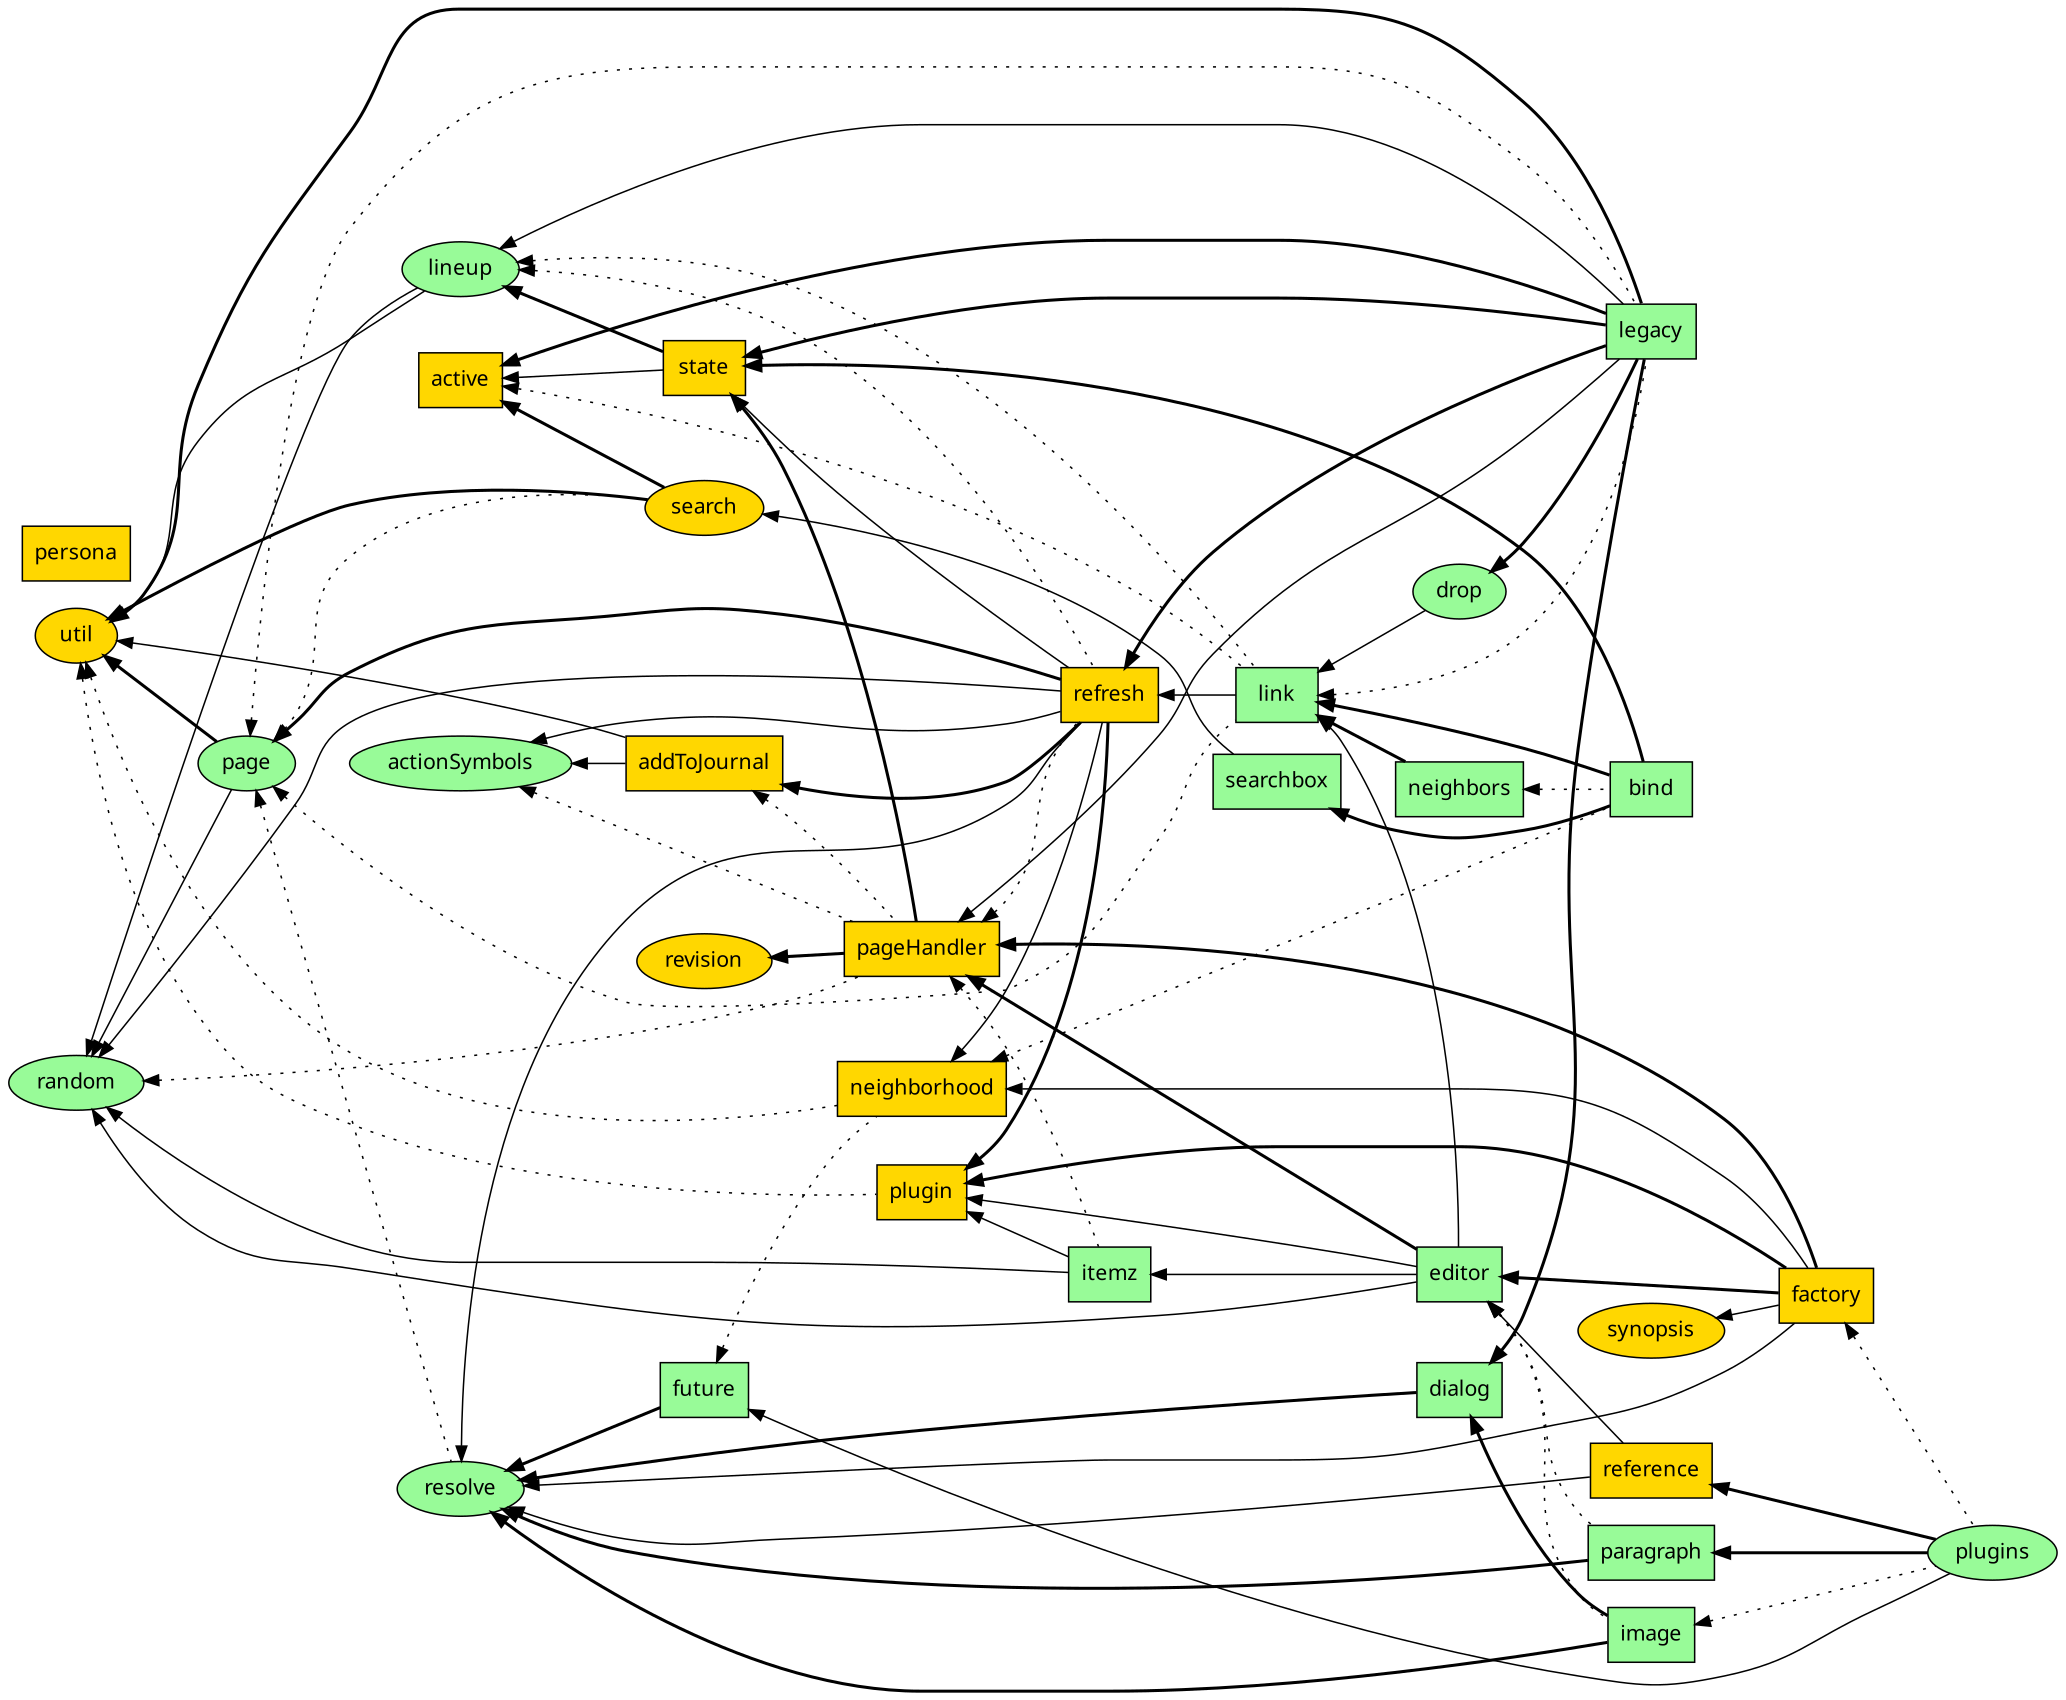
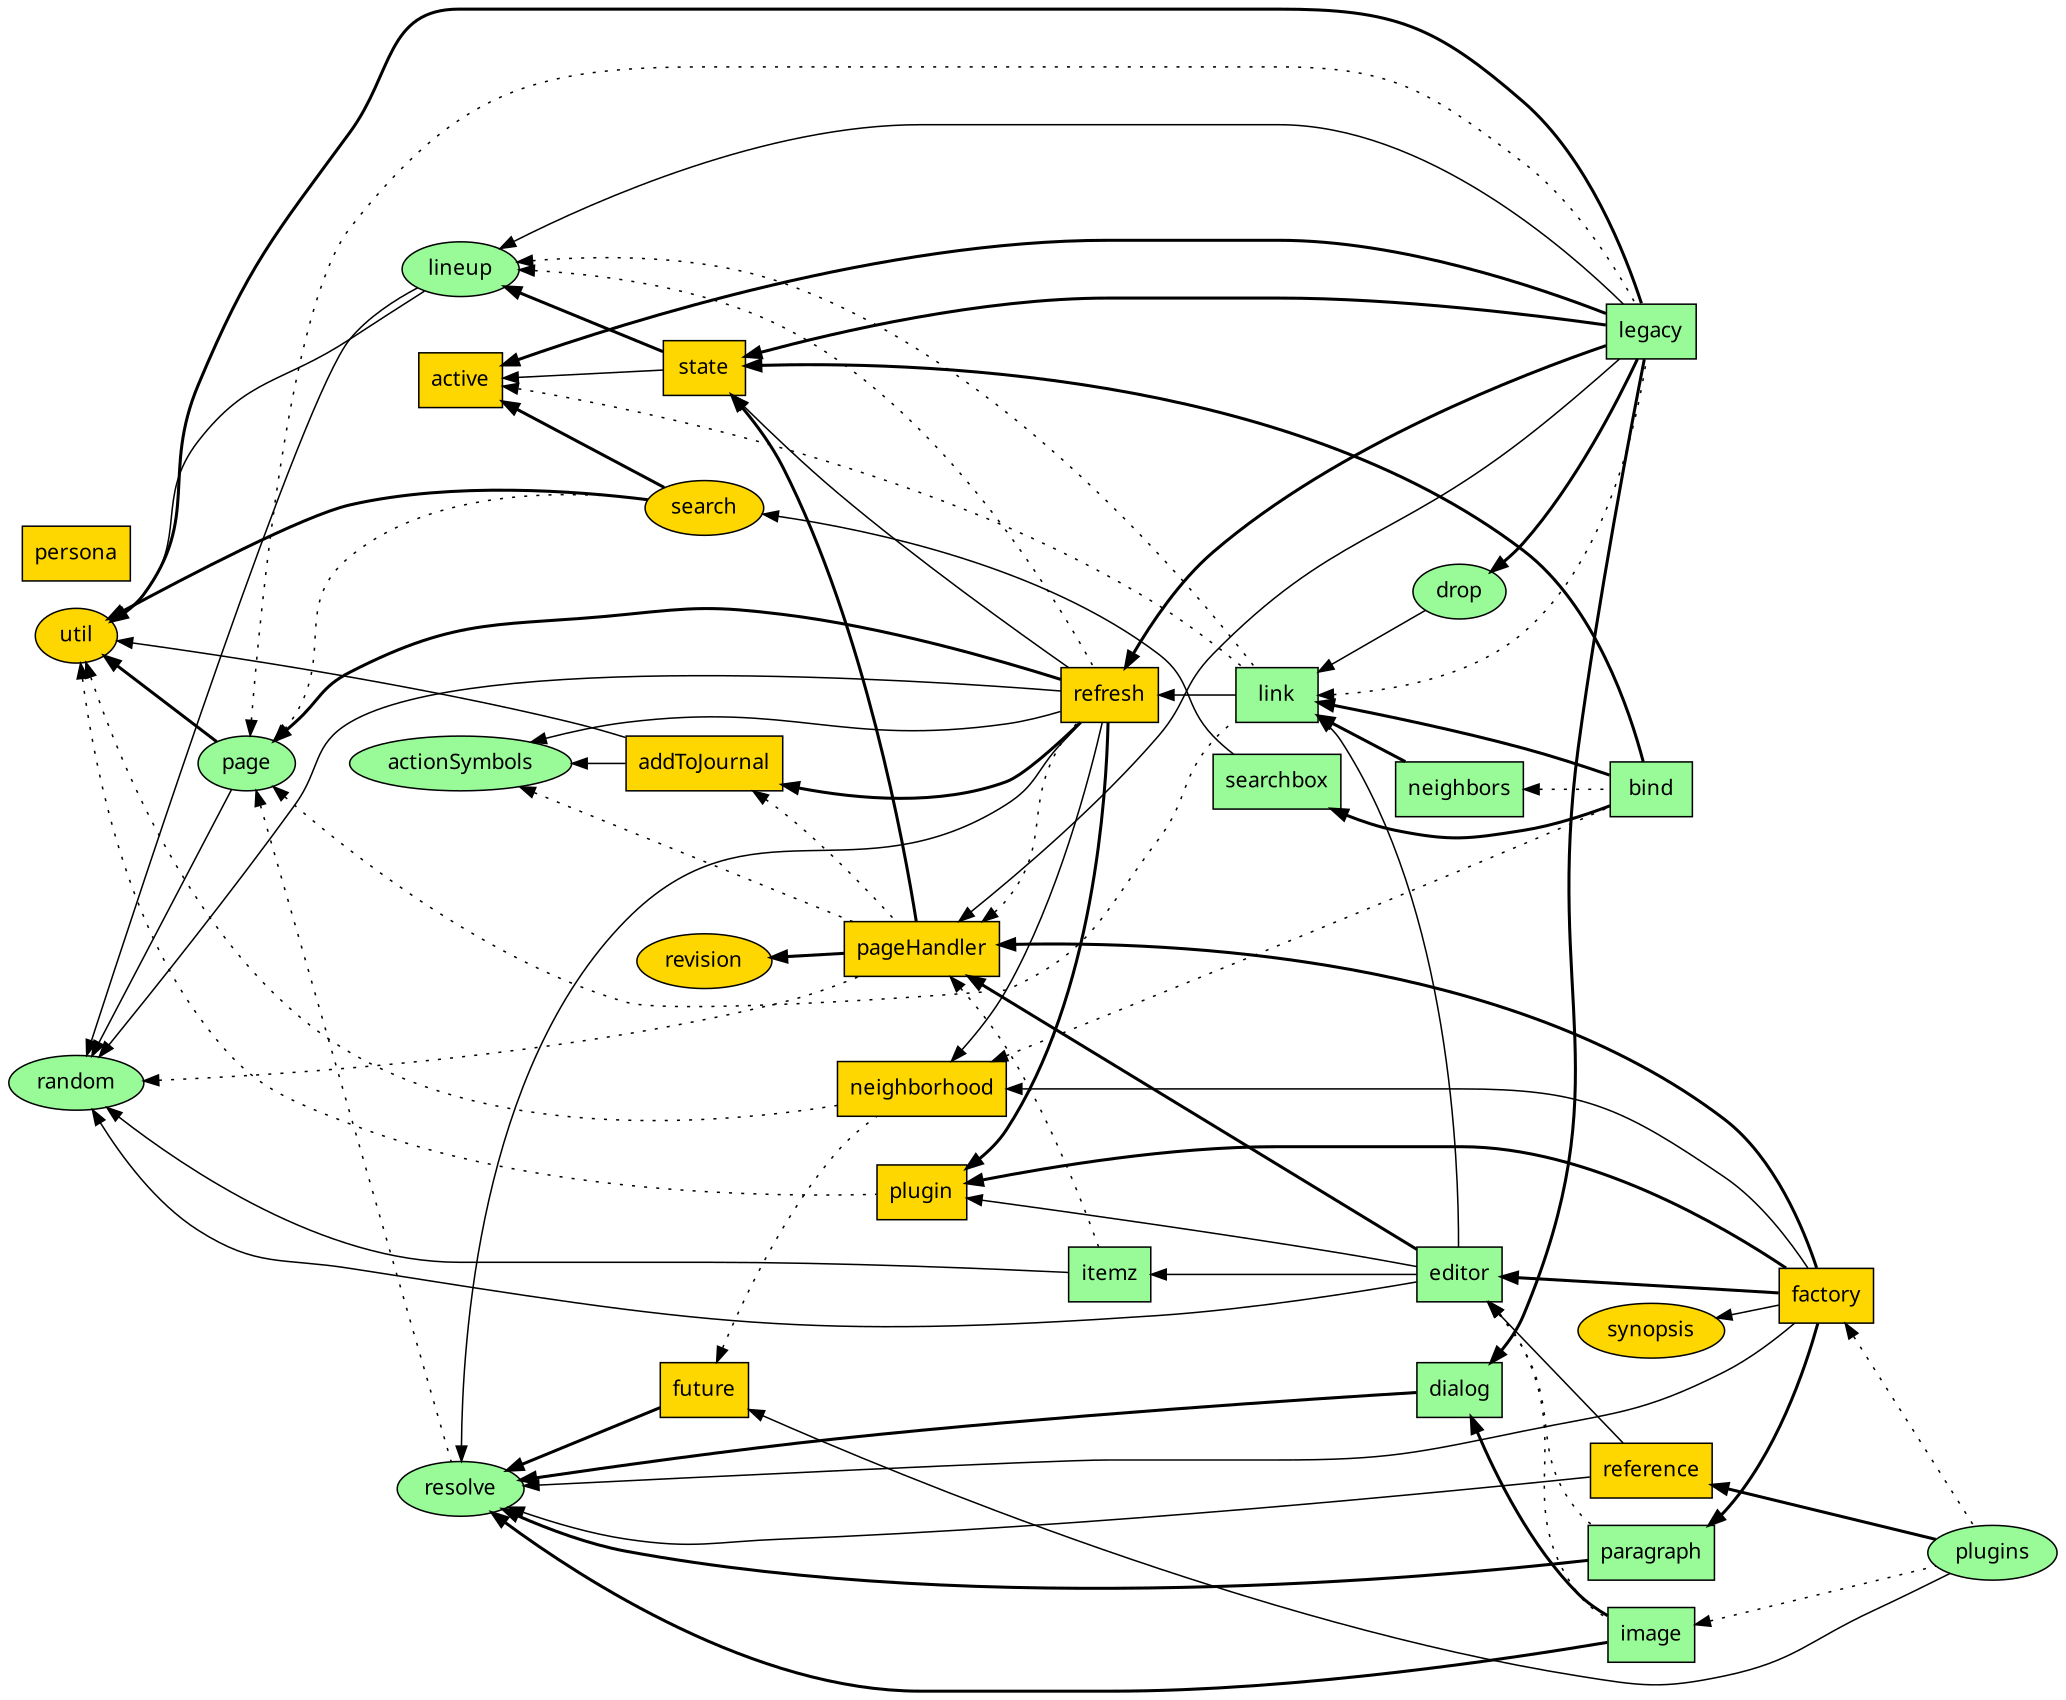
edge "itemz" -> "plugin": removed
node "future": fillcolor paleGreen -> gold
edge "plugins" -> "paragraph": now "factory" -> "paragraph"
